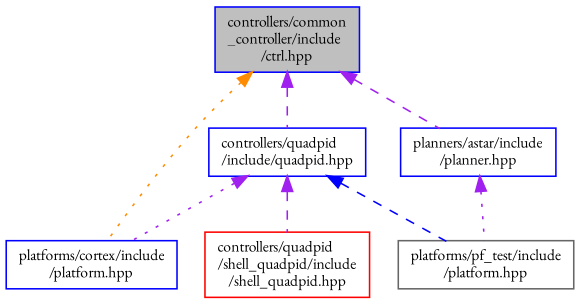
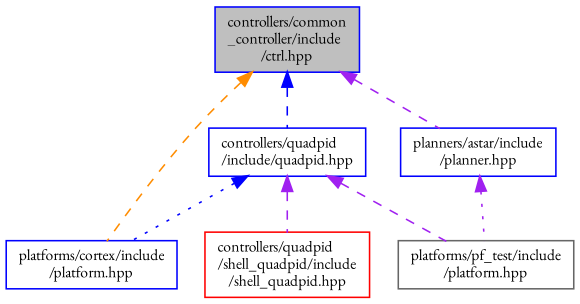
edge "controllers/quadpid /include/quadpid.hpp" -> "controllers/common _controller/include /ctrl.hpp": color purple -> blue
edge "platforms/cortex/include /platform.hpp" -> "controllers/common _controller/include /ctrl.hpp": style dotted -> dashed
edge "platforms/cortex/include /platform.hpp" -> "controllers/quadpid /include/quadpid.hpp": color purple -> blue
edge "platforms/pf_test/include /platform.hpp" -> "controllers/quadpid /include/quadpid.hpp": color blue -> purple
